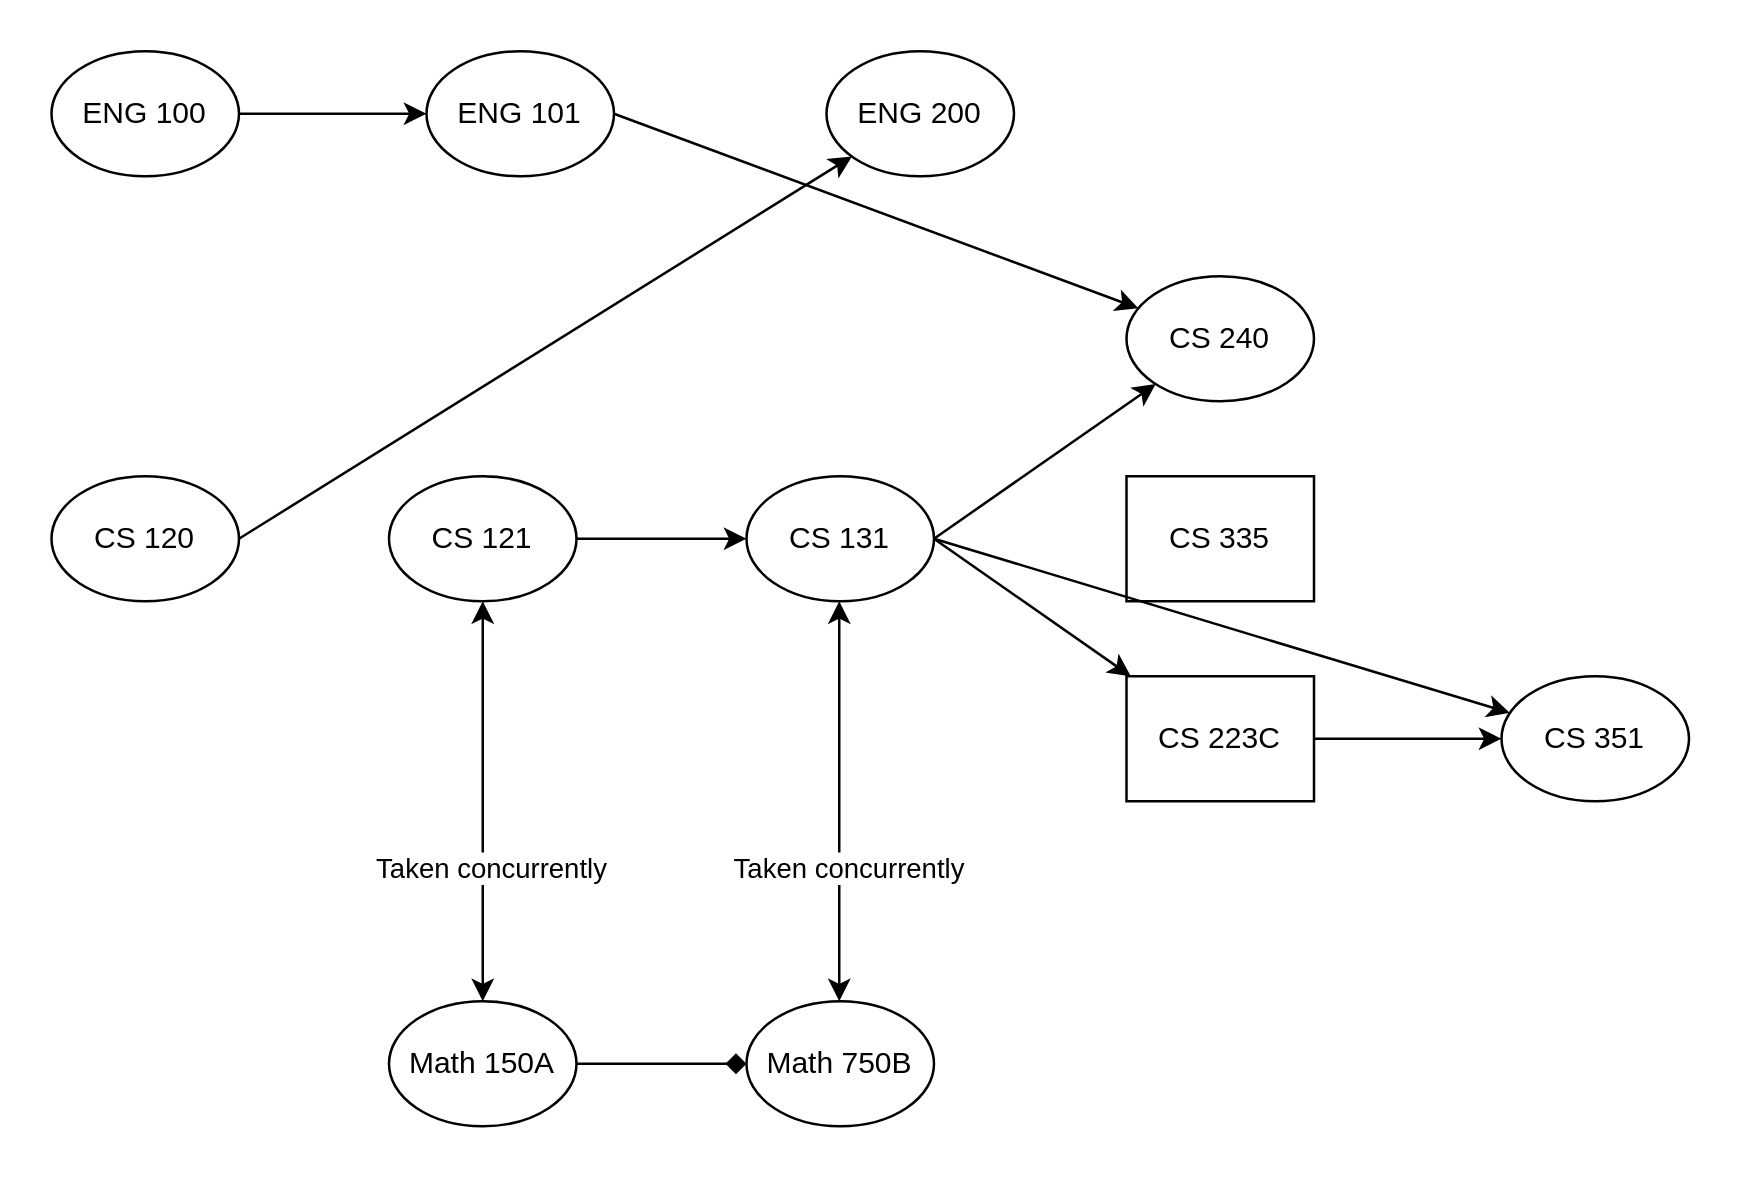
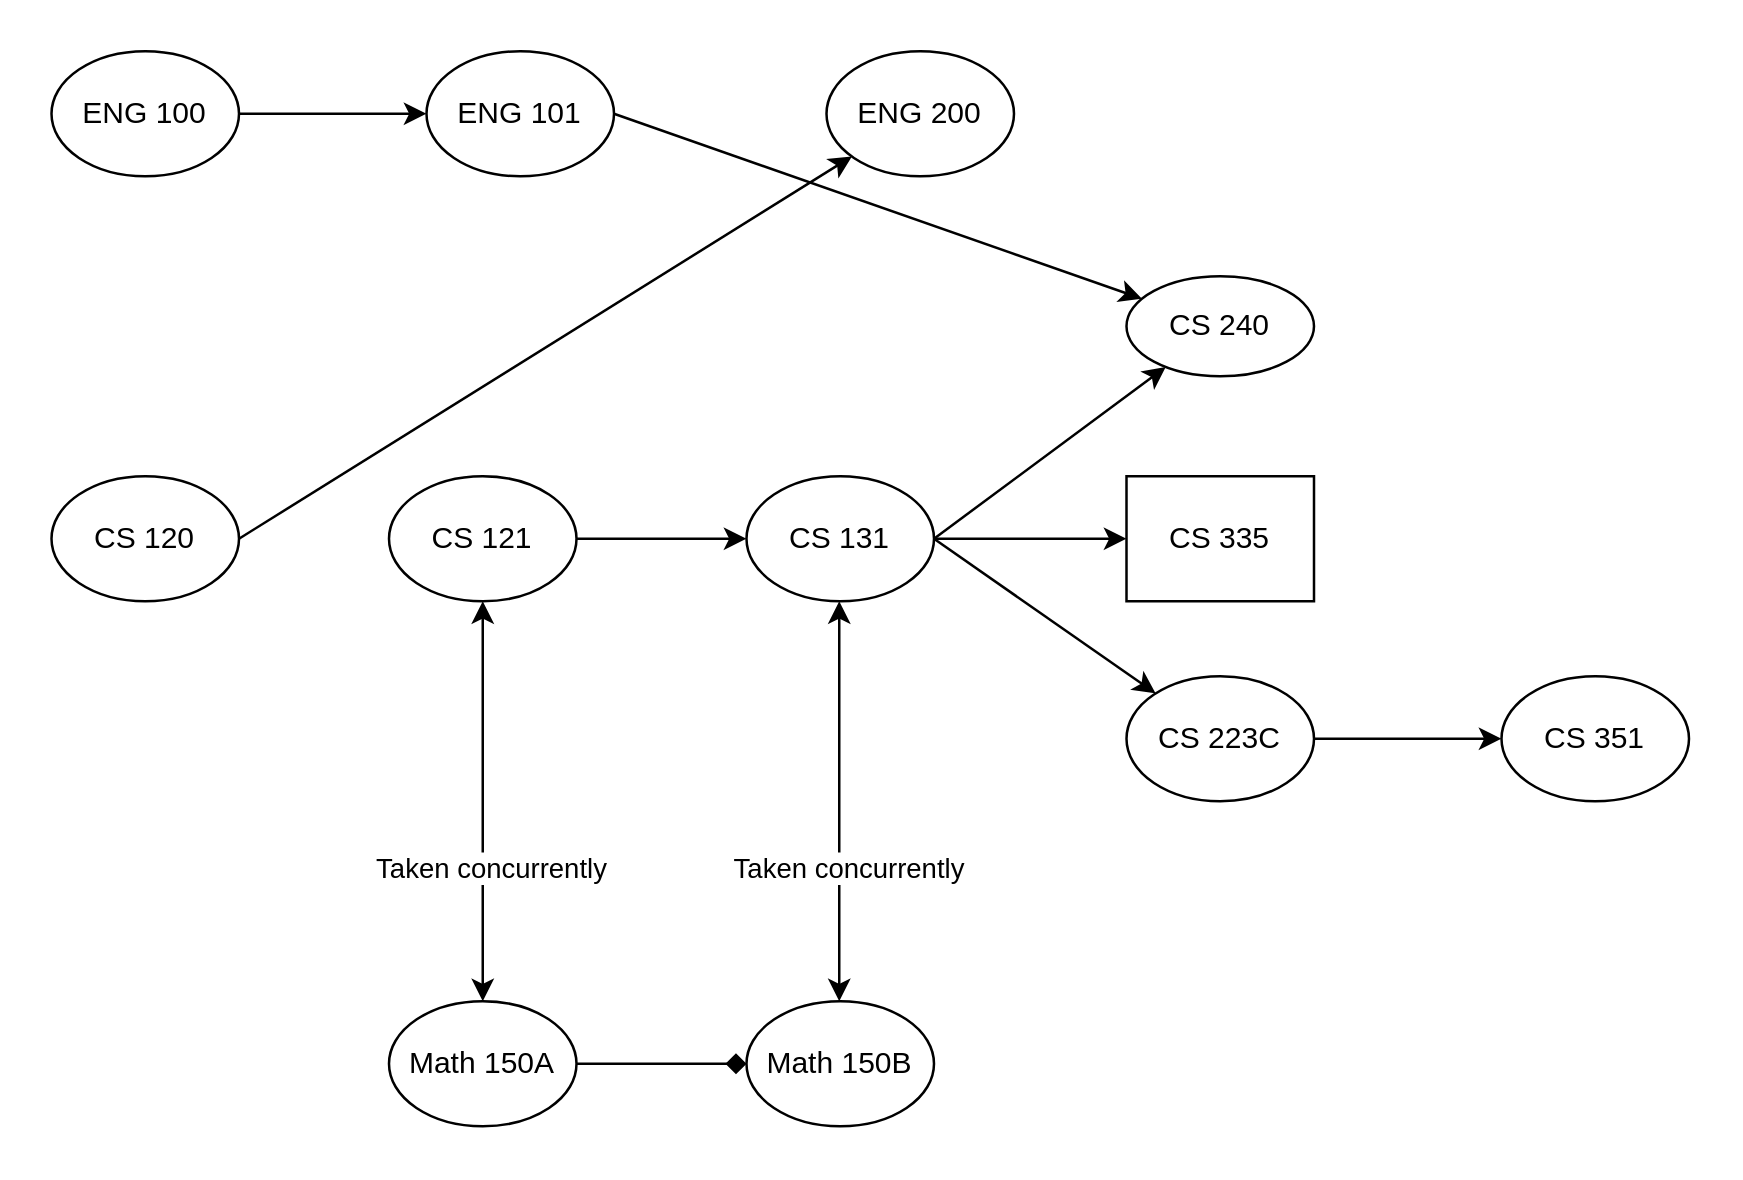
node "CS 240": size 188x125 -> 188x100
edge "CS 131" -> "CS 351": now "CS 131" -> "CS 335"
node "CS 223C": shape rectangle -> ellipse
node "Math 750B": label "Math 750B" -> "Math 150B"
